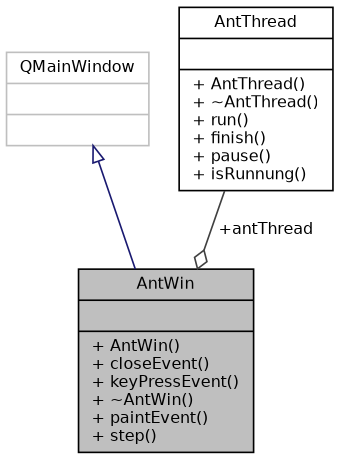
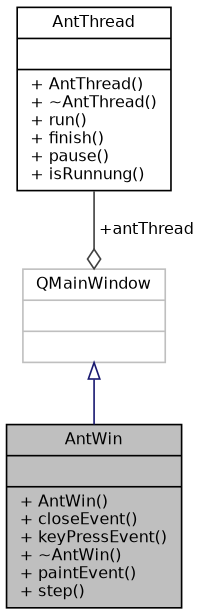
edge "AntThread" -> "AntWin": now "AntThread" -> "QMainWindow"
